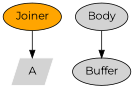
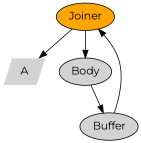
edge "Joiner" -> "Body": added
edge "Buffer" -> "Joiner": added
